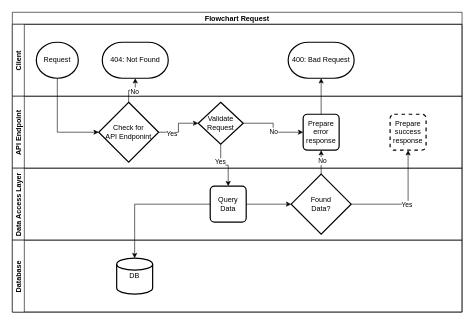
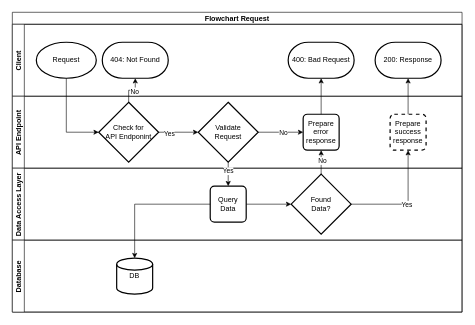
node "Request": size 42x36 -> 60x36
node "200: Response": added
edge "Prepare success response" -> "200: Response": added
node "Validate Request": size 45x42 -> 60x60
